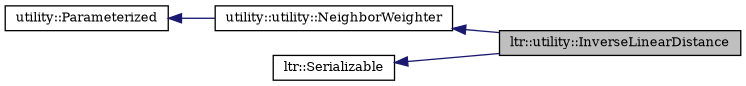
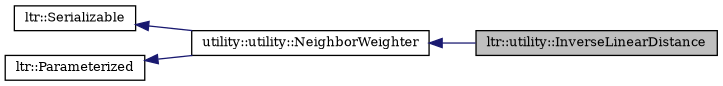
node "utility::Parameterized": label "utility::Parameterized" -> "ltr::Parameterized"
edge "ltr::utility::InverseLinearDistance" -> "ltr::Serializable": now "utility::utility::NeighborWeighter" -> "ltr::Serializable"
